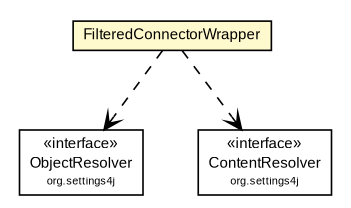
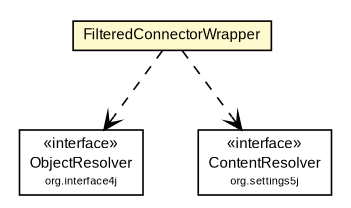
node "ObjectResolver": text "org.settings4j" -> "org.interface4j"
node "ContentResolver": text "org.settings4j" -> "org.settings5j"
